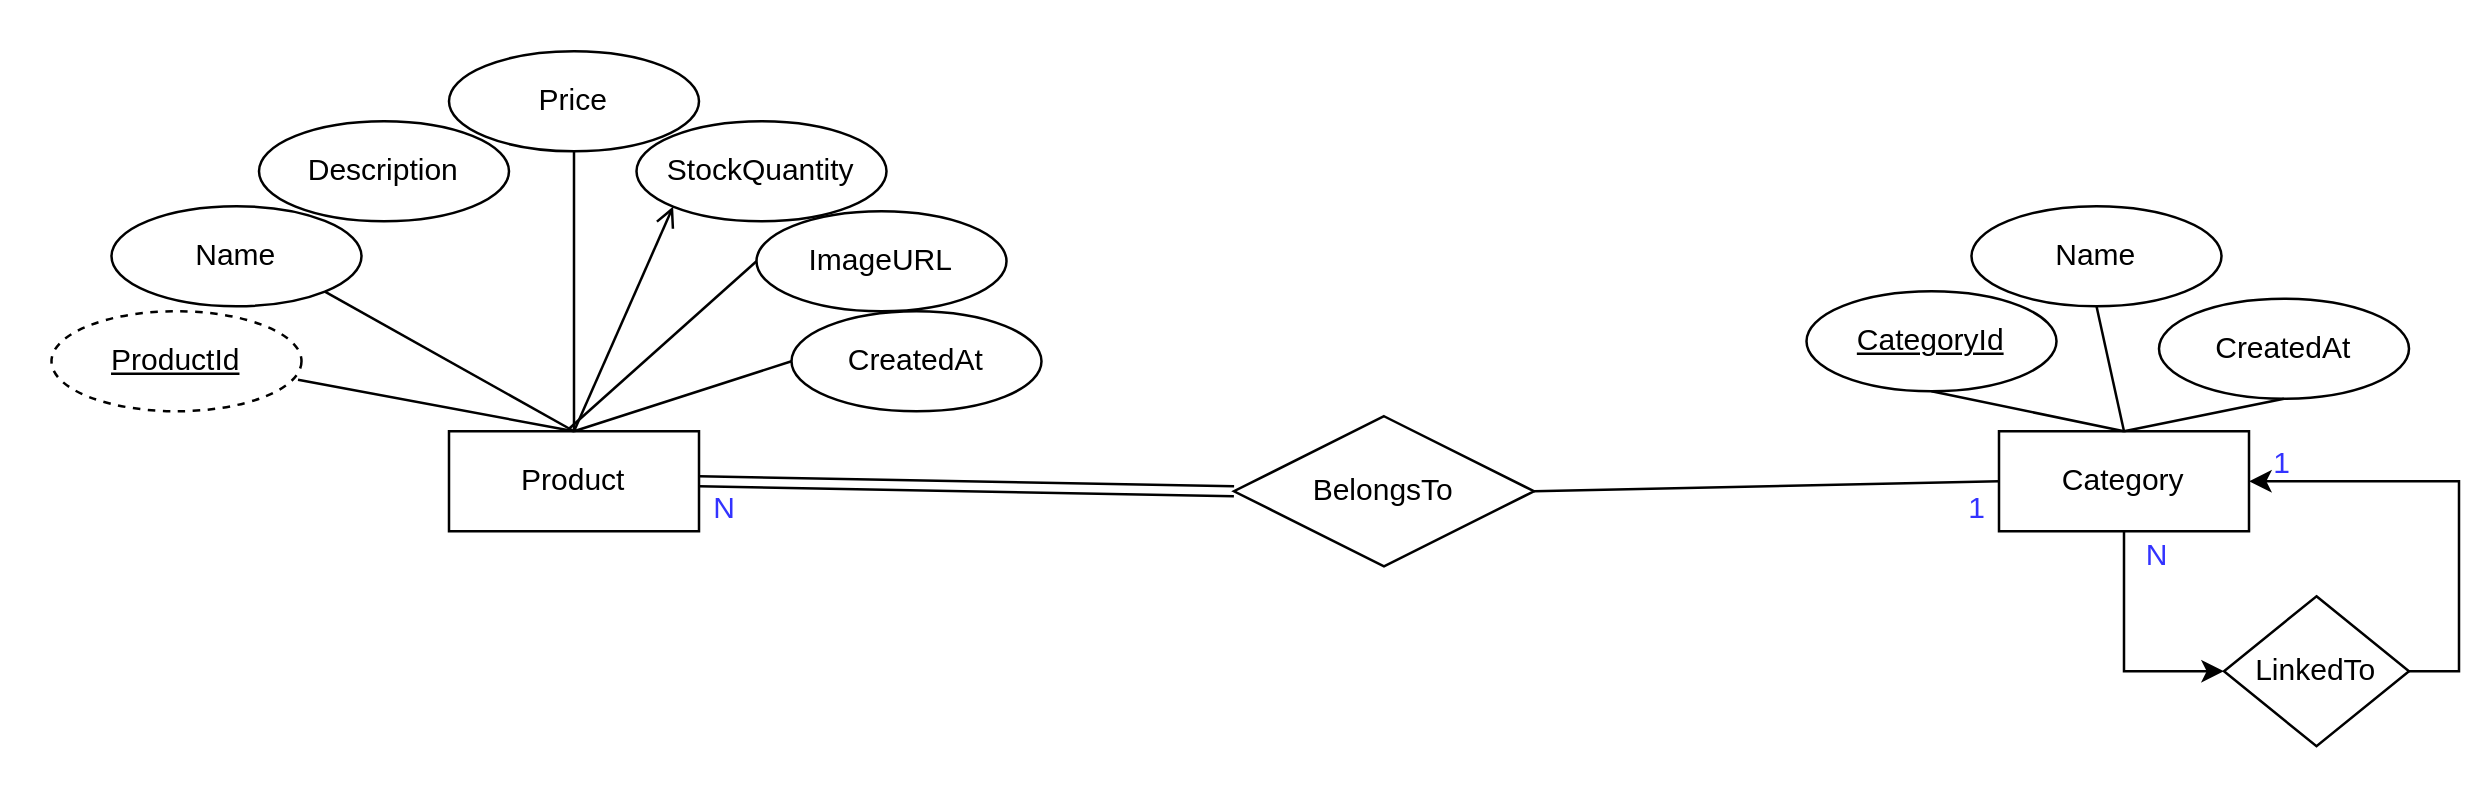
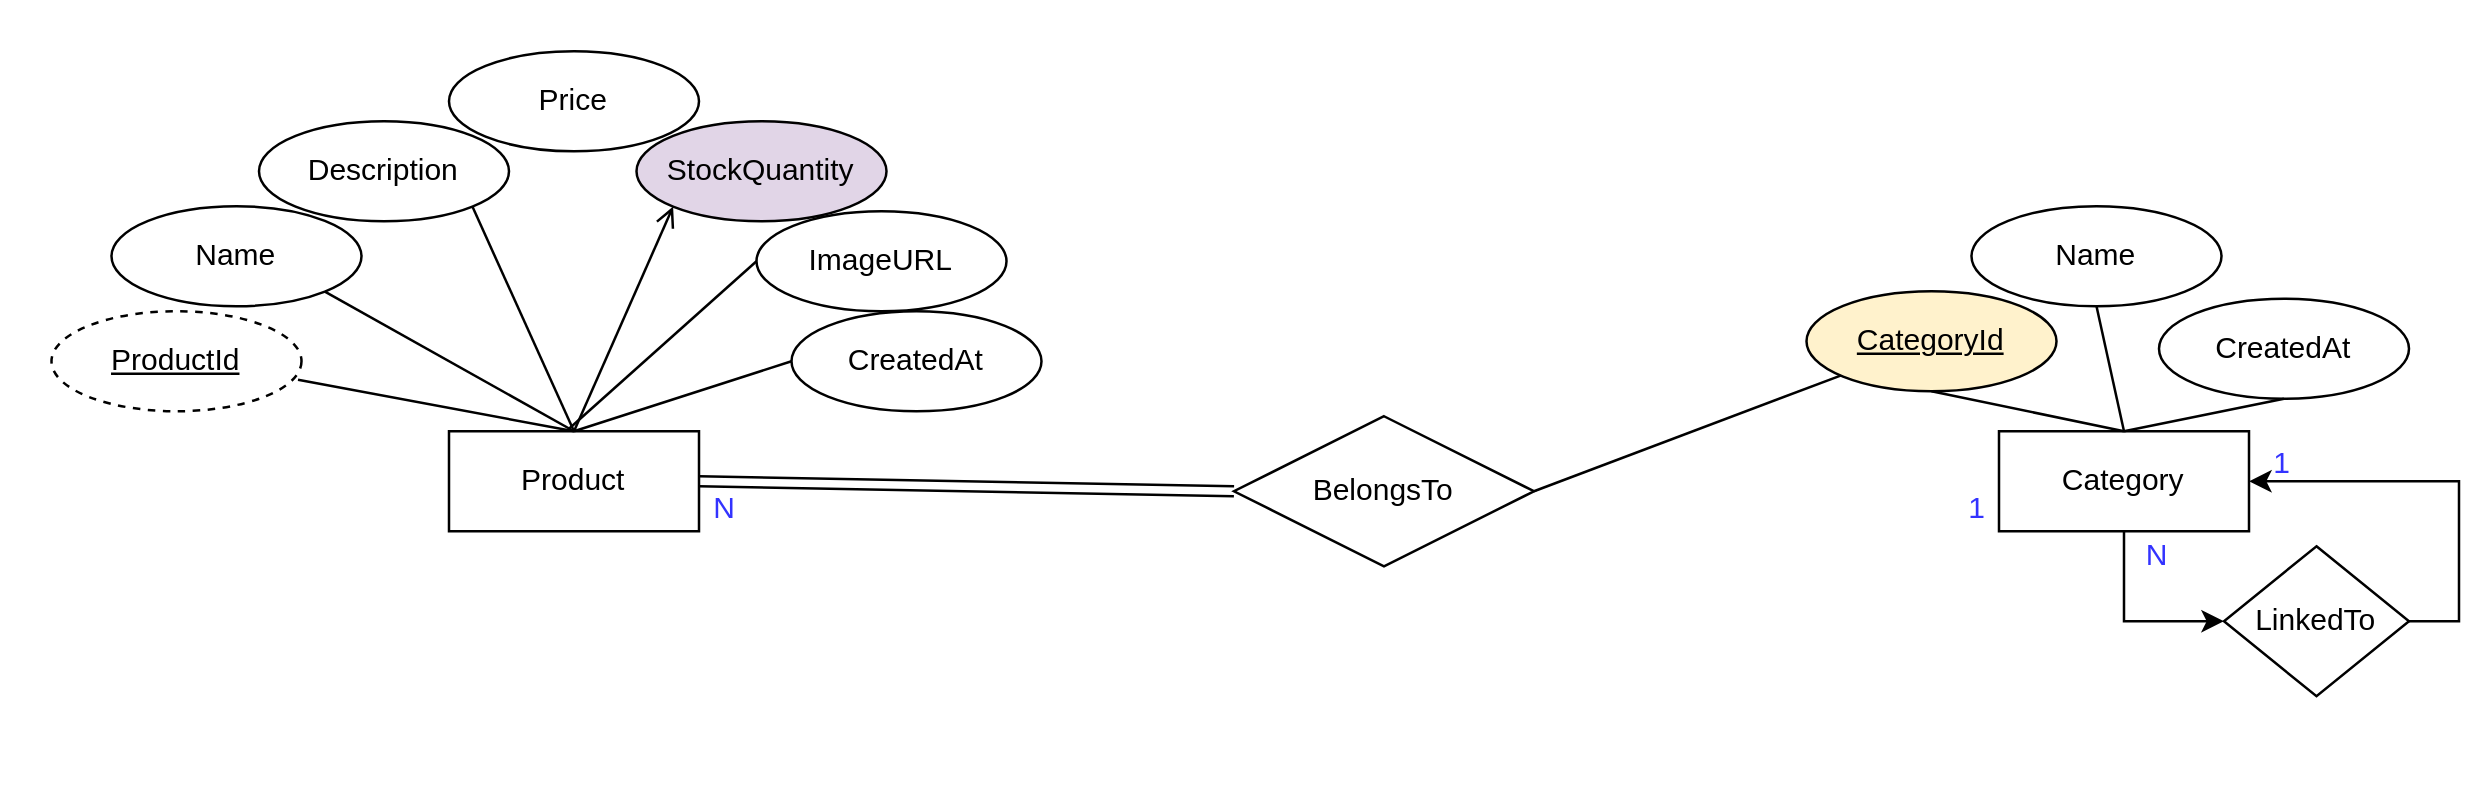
node "StockQuantity": fillcolor #ffffff -> #e1d5e7
edge "Price" -- "Product": removed
edge "Description" -- "Product": added
node "CategoryId": fillcolor #ffffff -> #fff2cc
edge "Category" -- "BelongsTo": now "CategoryId" -- "BelongsTo"
node "LinkedTo": moved (2316, 671) -> (2316, 621)
